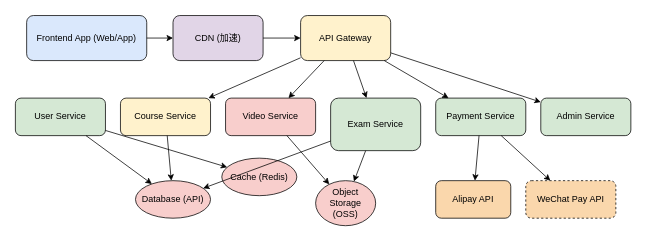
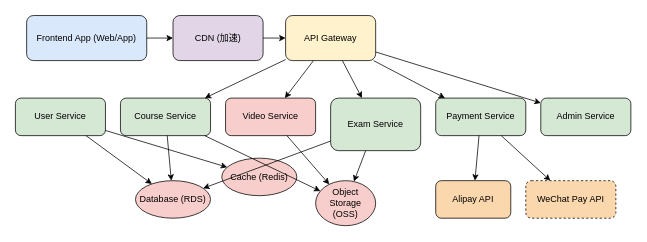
node "API Gateway": moved (345, 38) -> (330, 38)
edge "Course Service" -> "User Service": now "Course Service" -> "Object Storage (OSS)"
node "Course Service": fillcolor #fff2cc -> #d5e8d4
node "Database (API)": label "Database (API)" -> "Database (RDS)"
